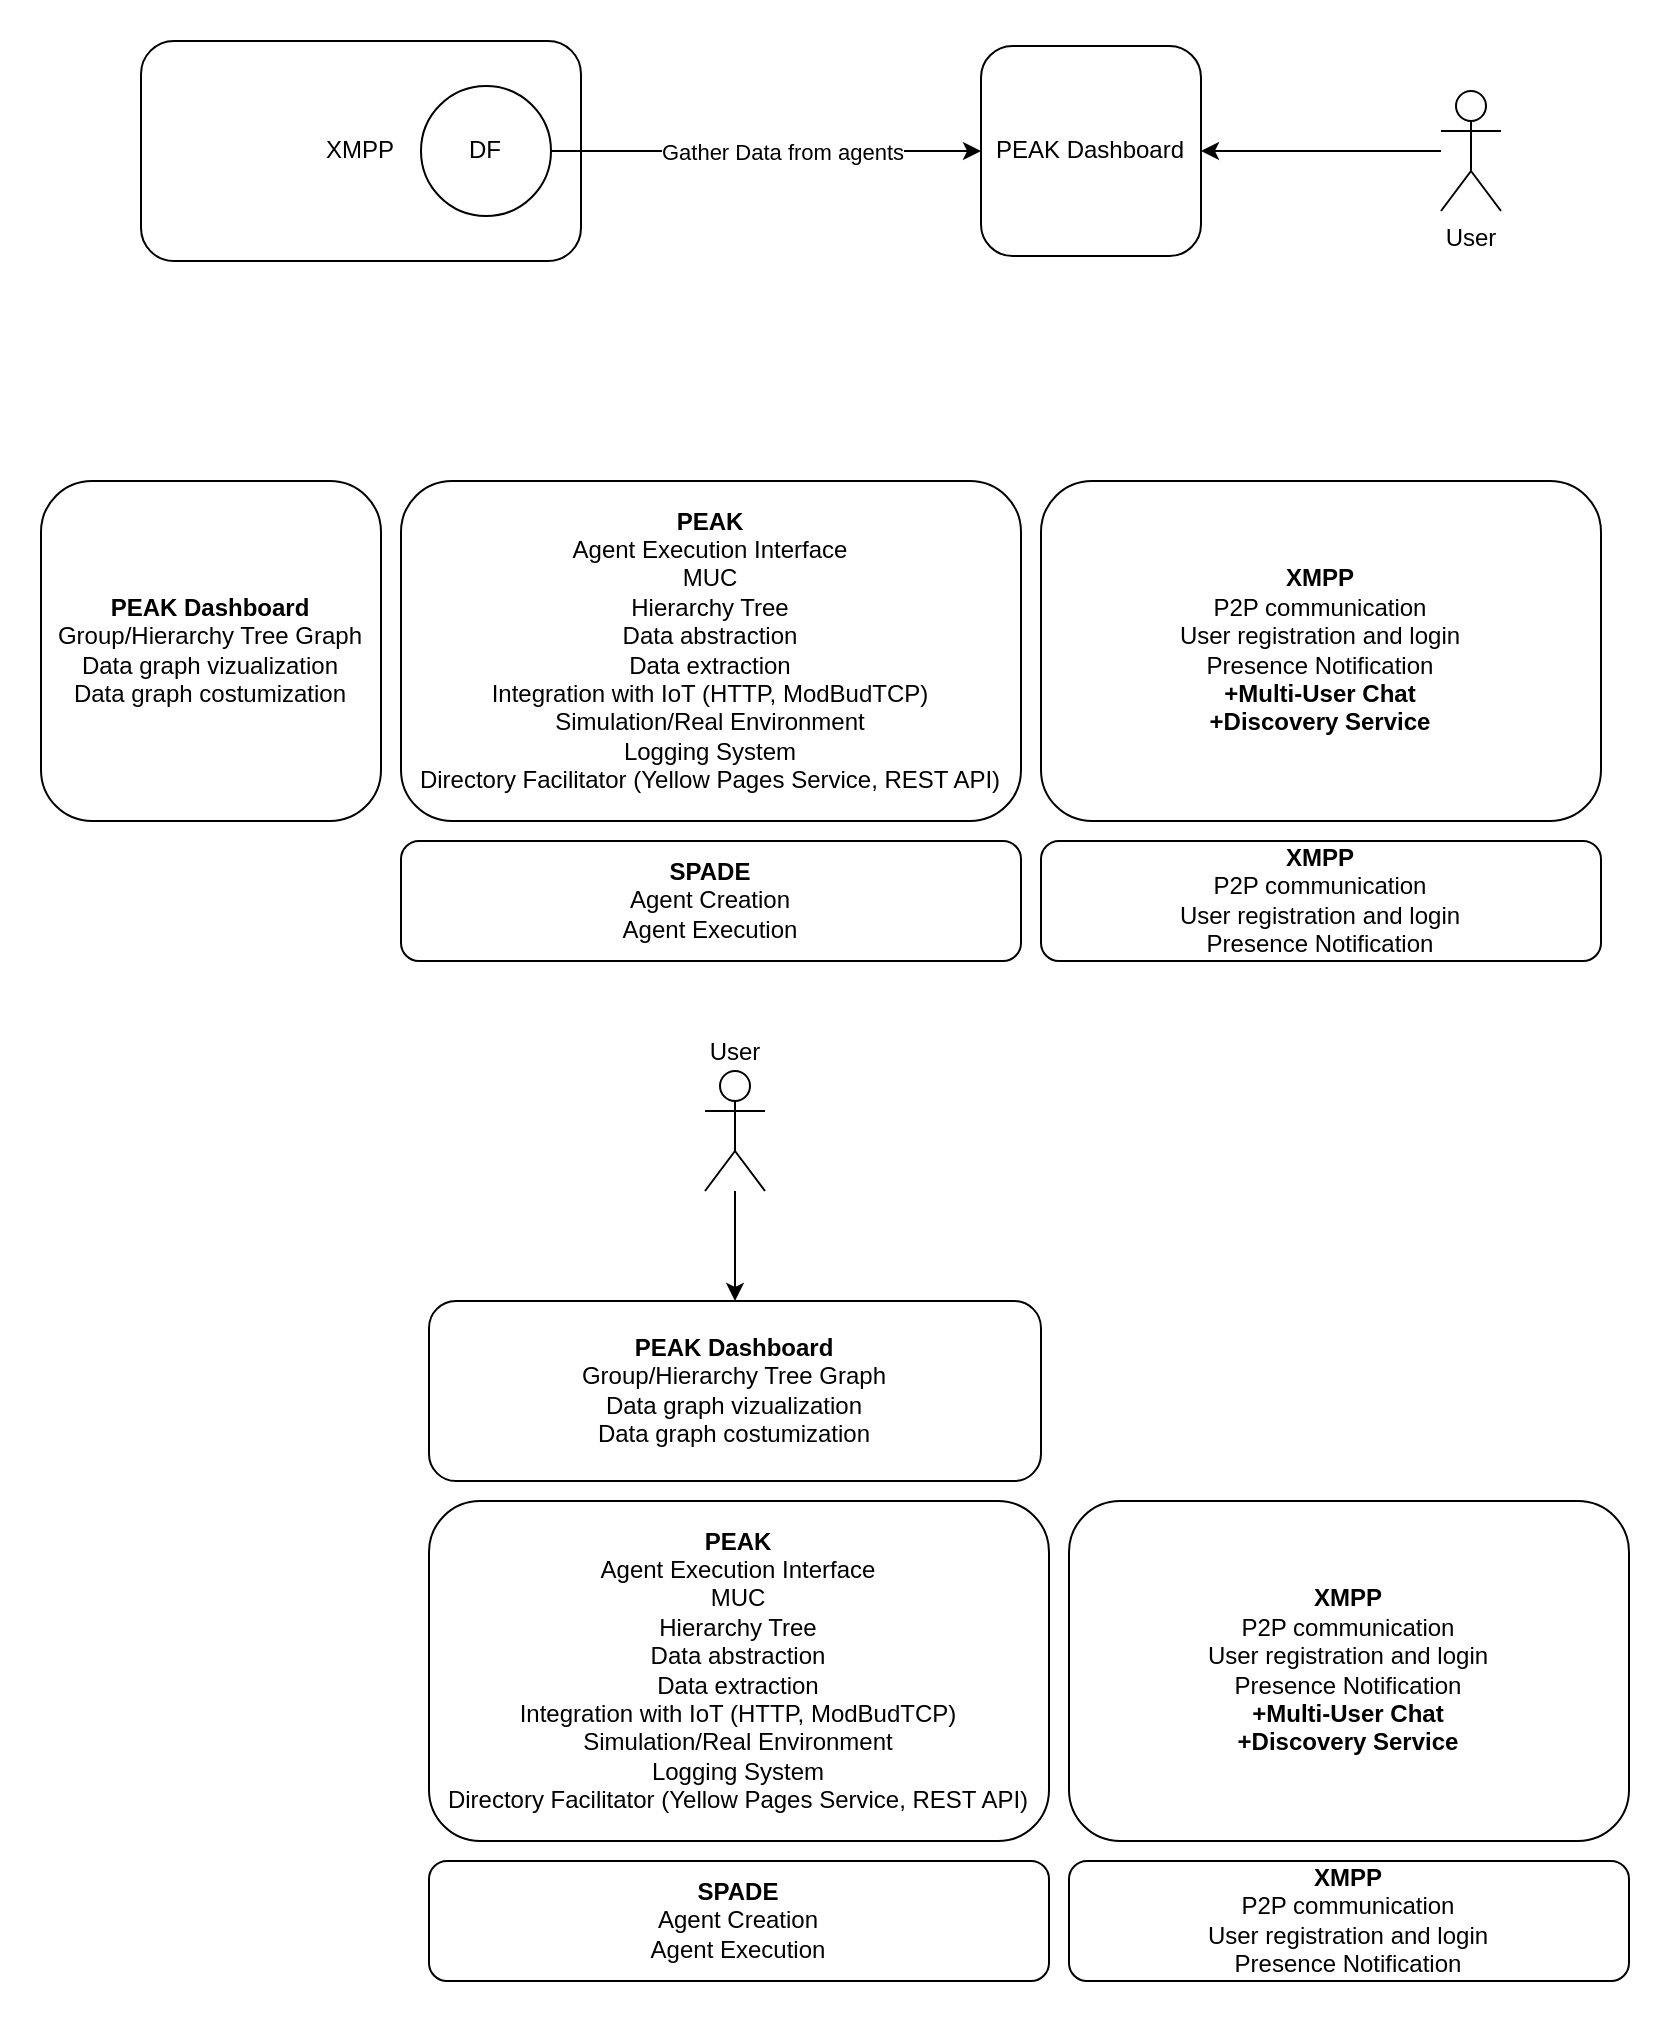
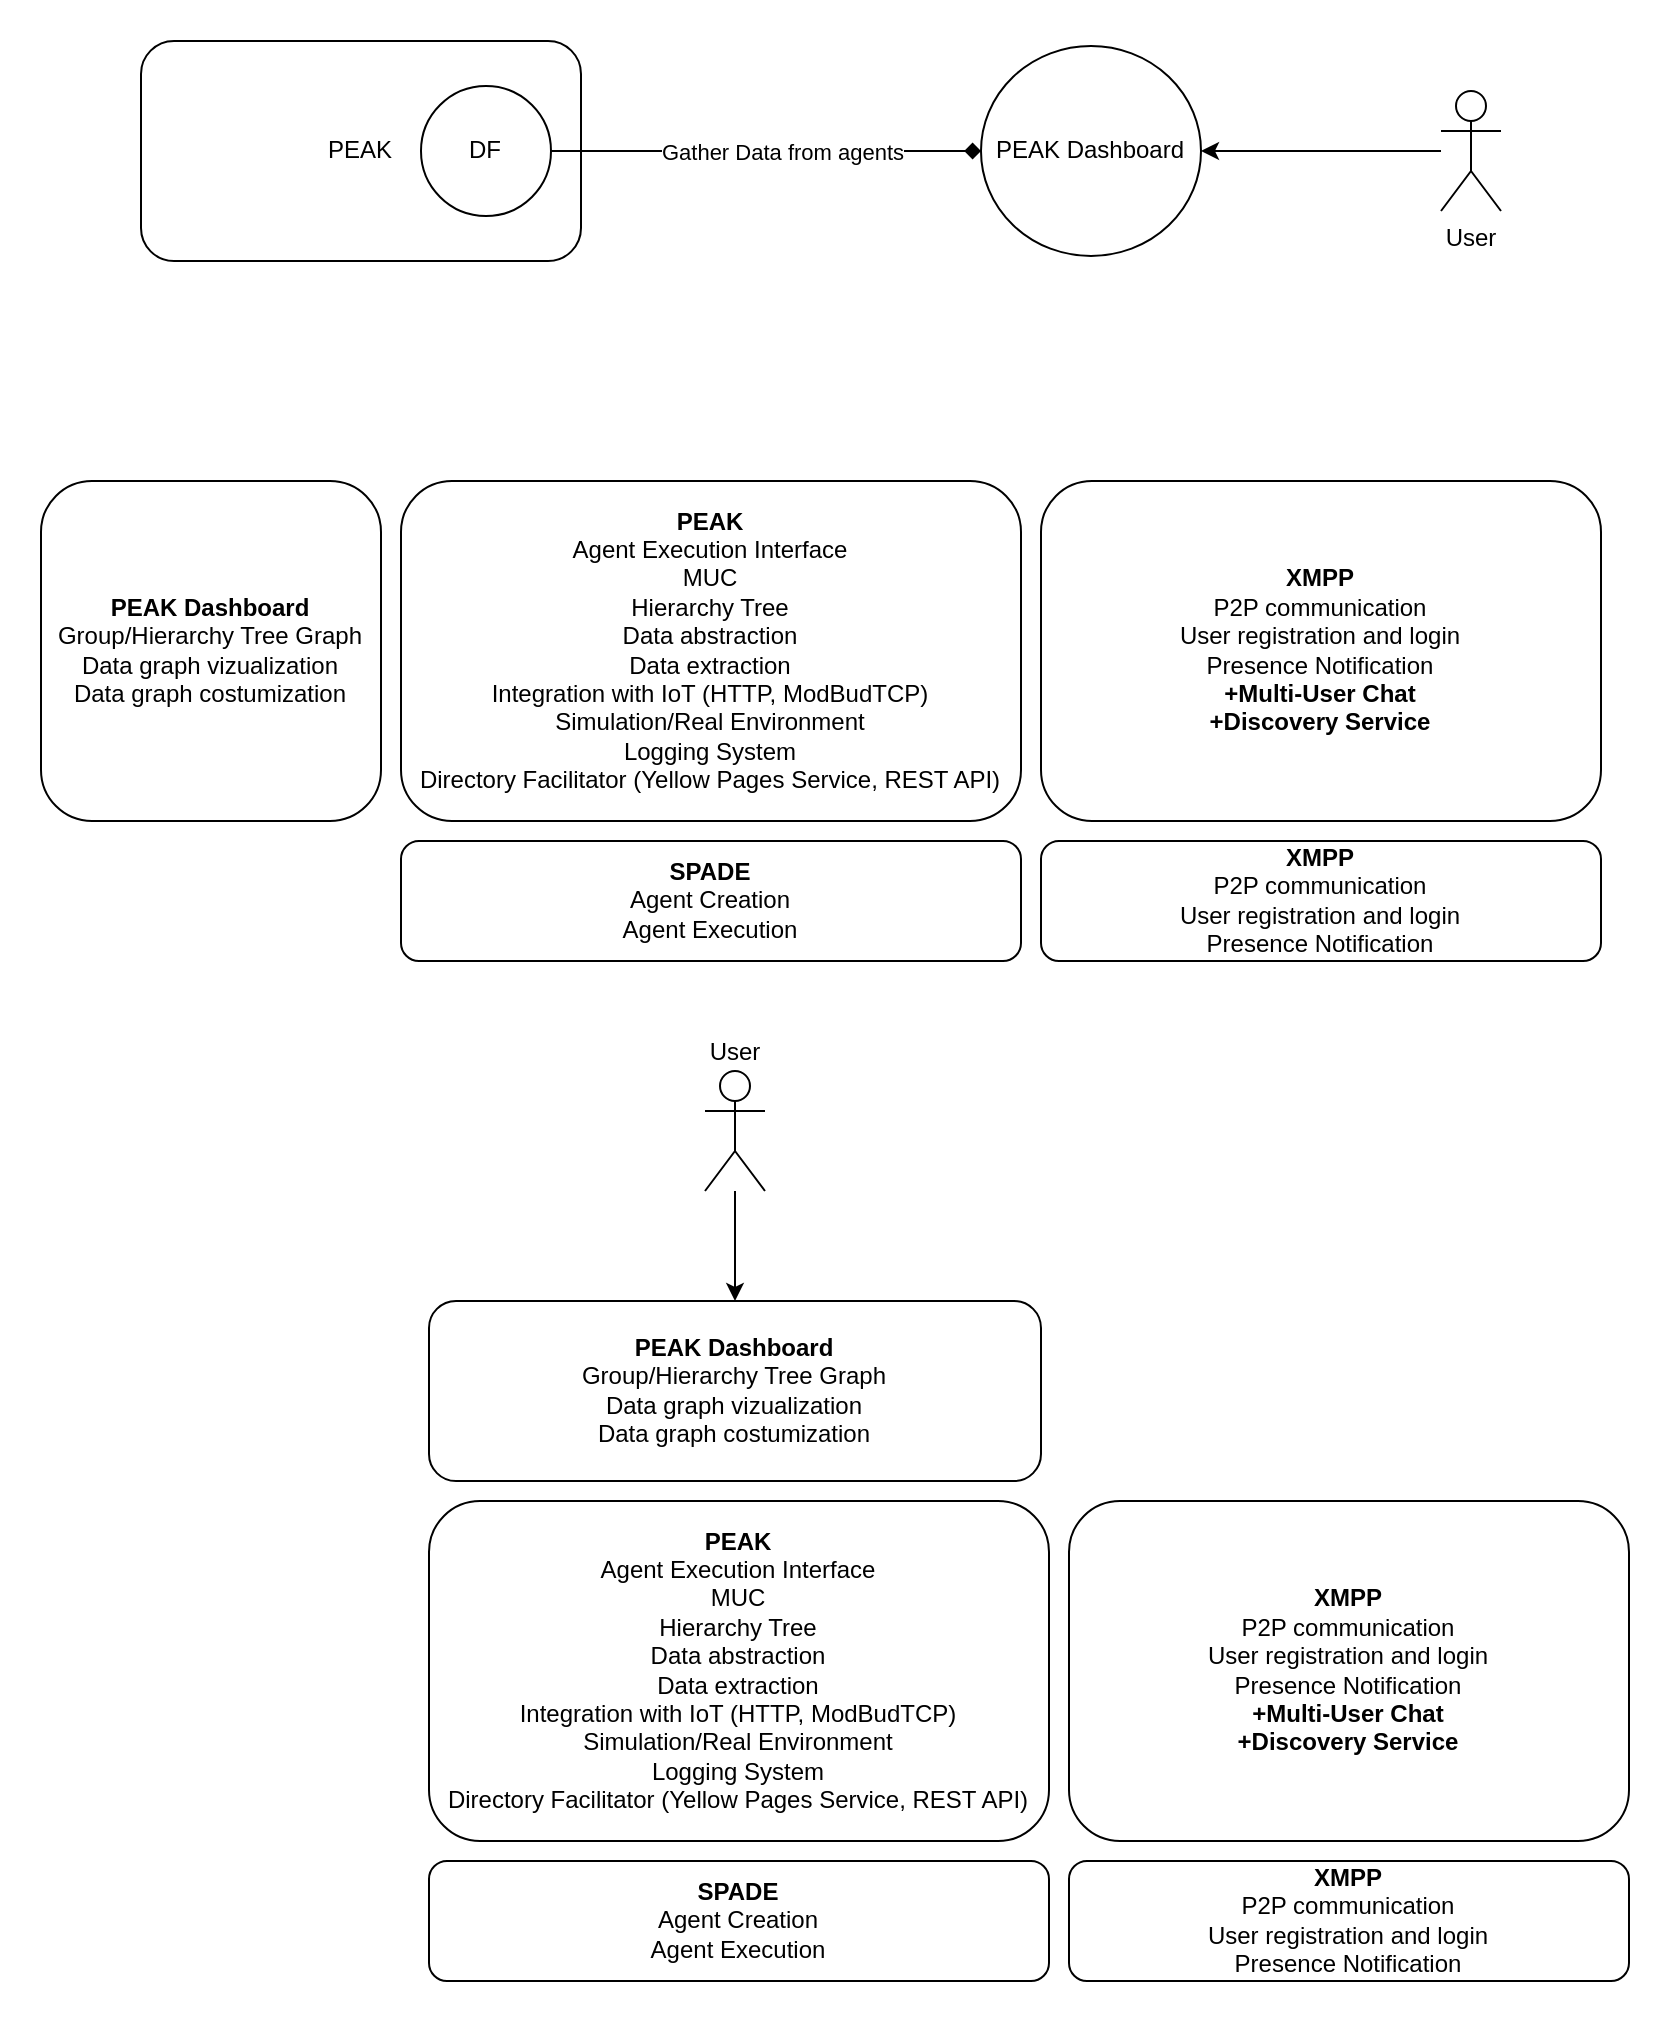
node "XMPP": label "XMPP" -> "PEAK"
edge "DF" -> "PEAK Dashboard": arrowhead classic -> diamond
node "PEAK Dashboard": shape rounded rectangle -> ellipse
